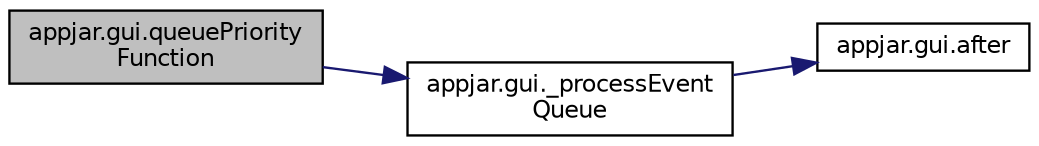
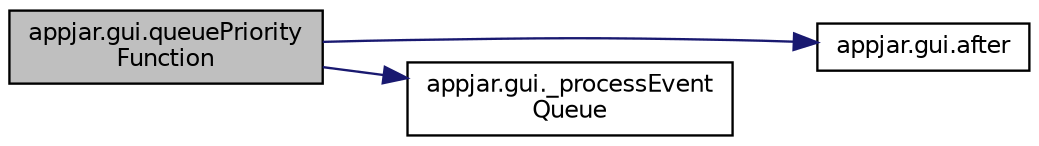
edge "appjar.gui._processEvent Queue" -> "appjar.gui.after": now "appjar.gui.queuePriority Function" -> "appjar.gui.after"
